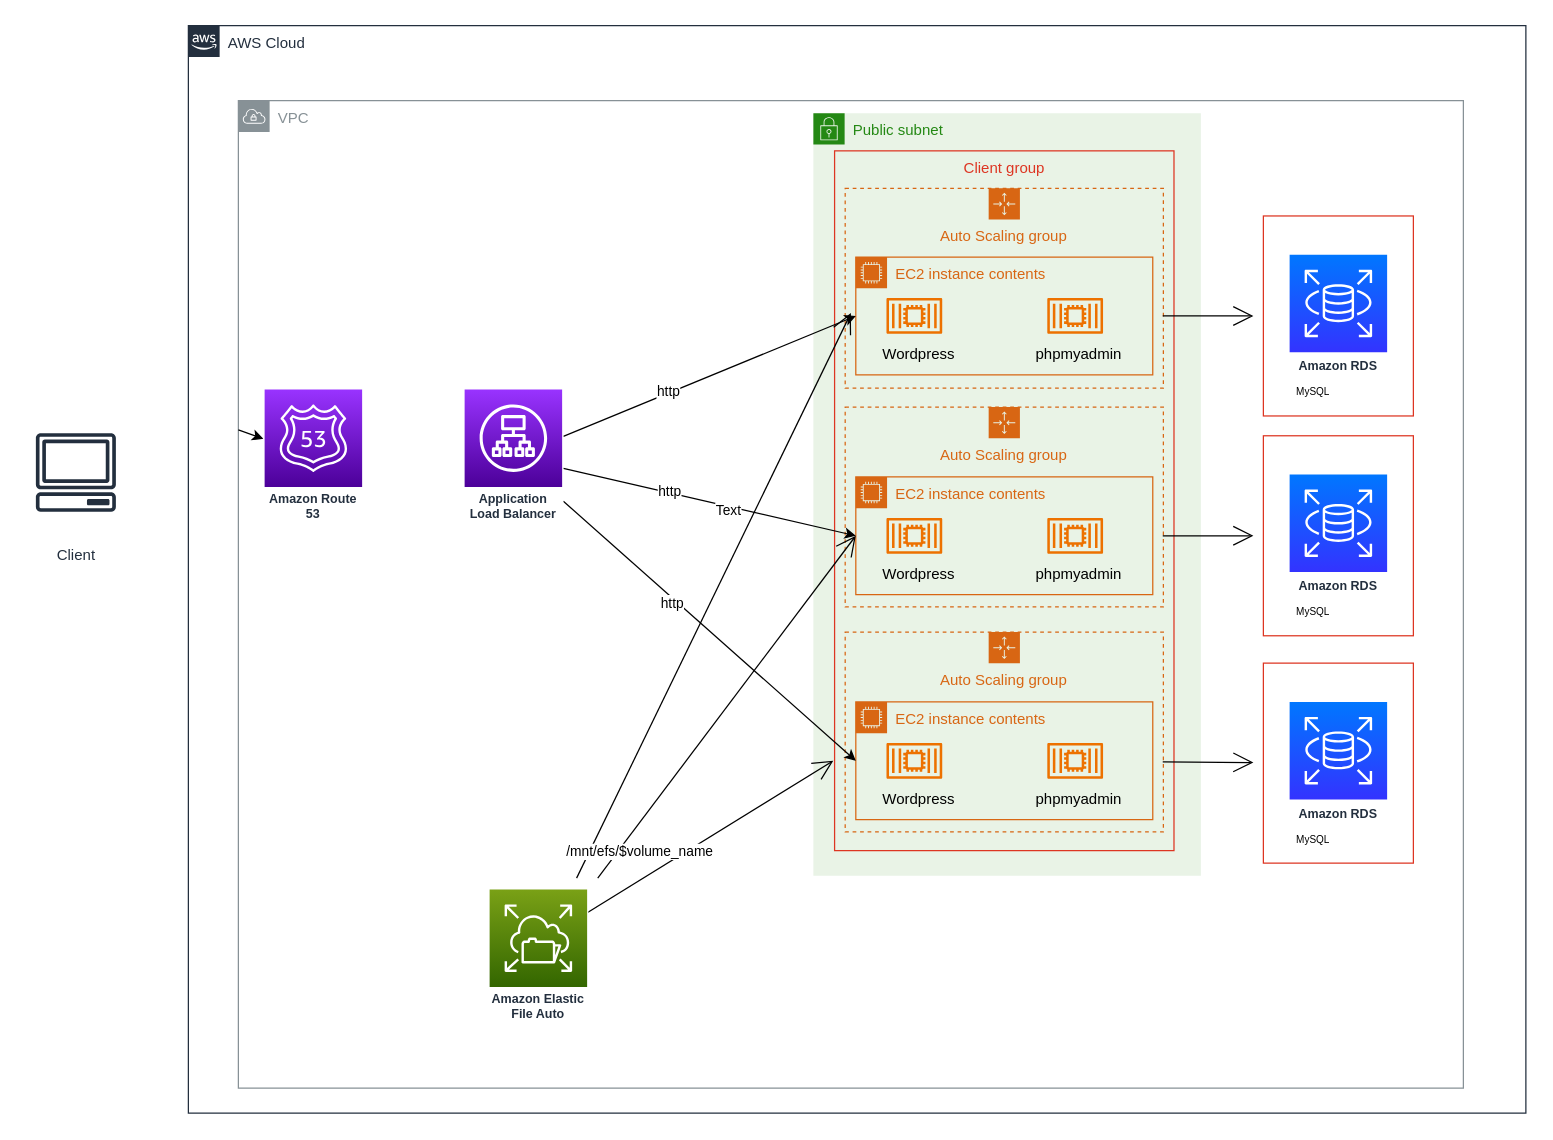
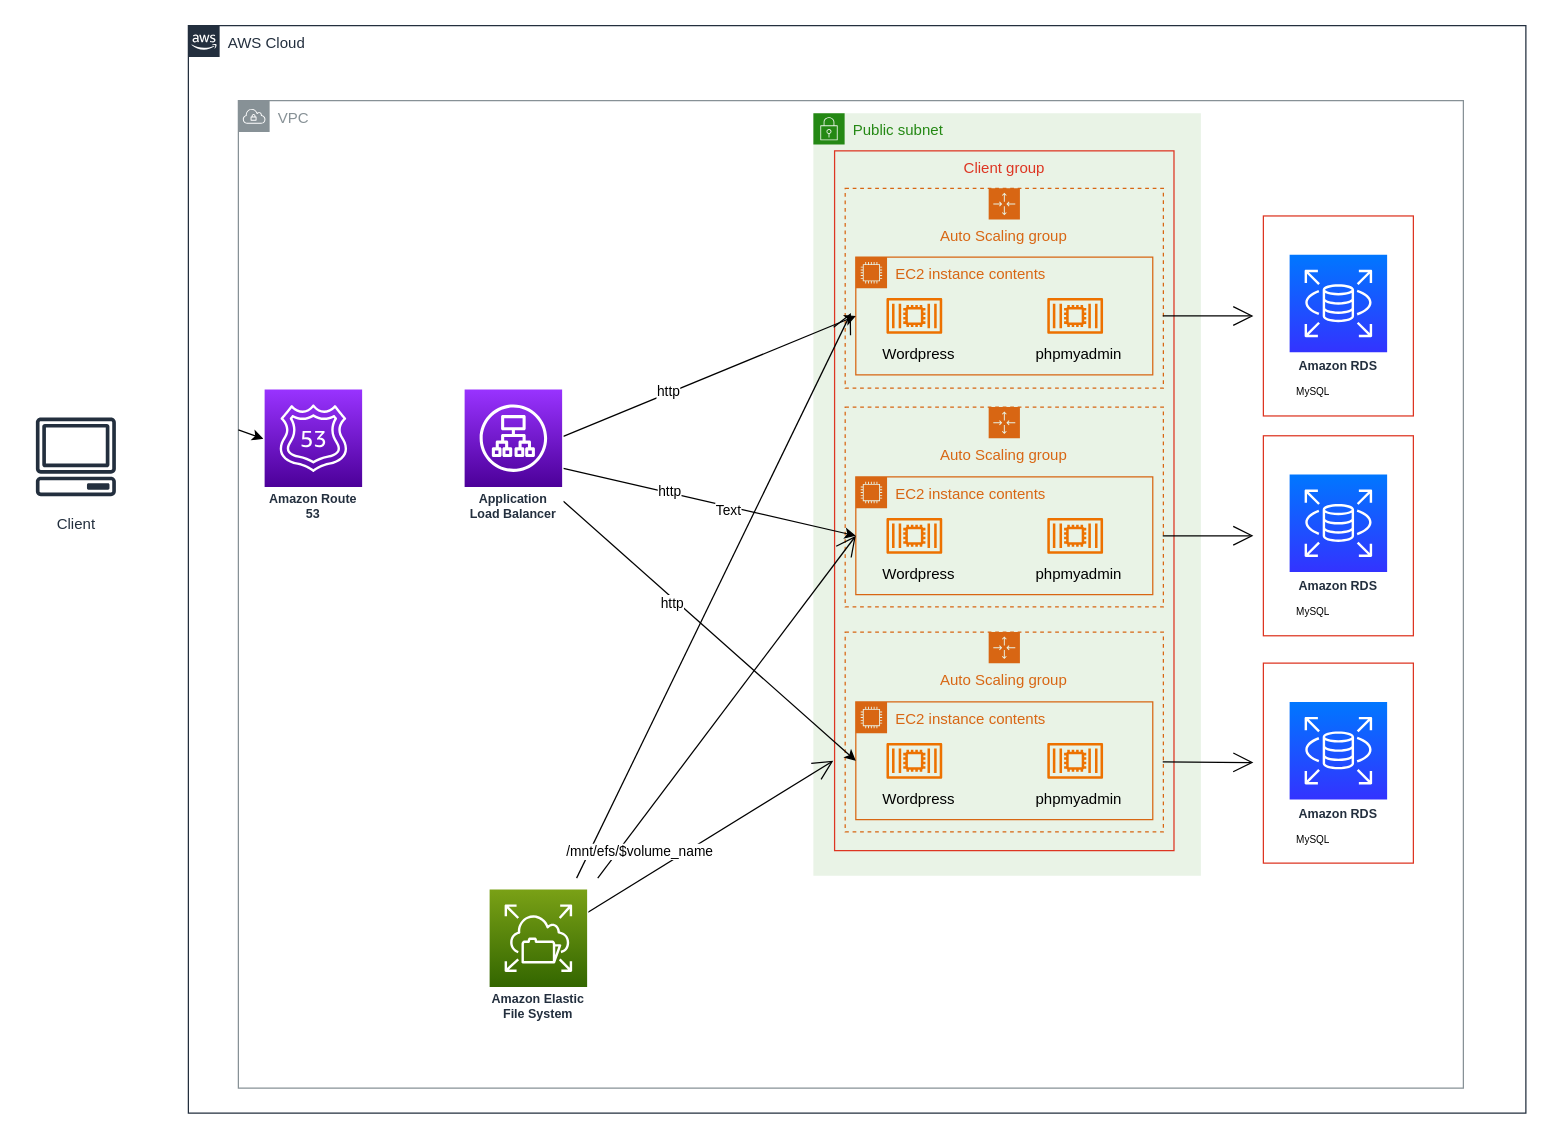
node "Client": size 100x131 -> 100x100
node "Amazon Elastic File Auto": label "Amazon Elastic File Auto" -> "Amazon Elastic File System"
